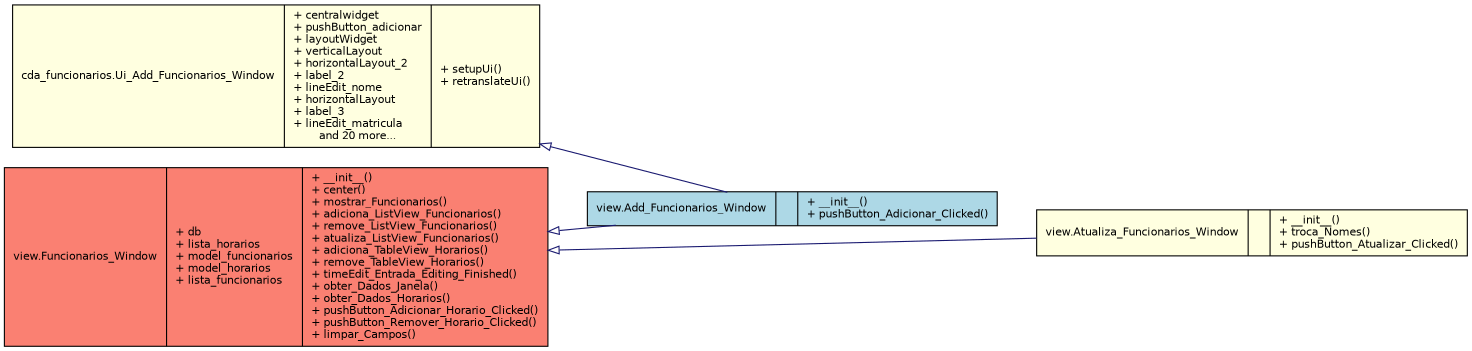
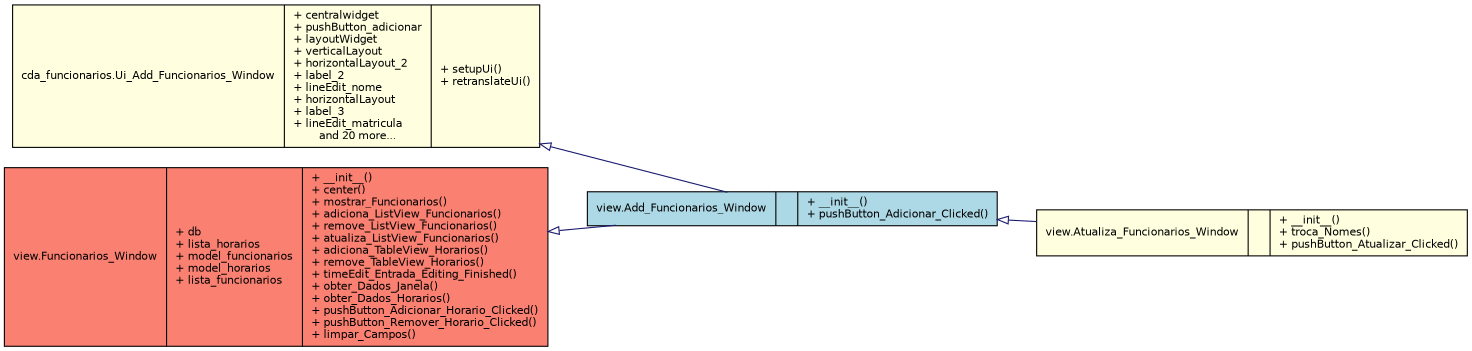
edge "view.Atualiza_Funcionarios_Window" -> "view.Funcionarios_Window": now "view.Atualiza_Funcionarios_Window" -> "view.Add_Funcionarios_Window"
